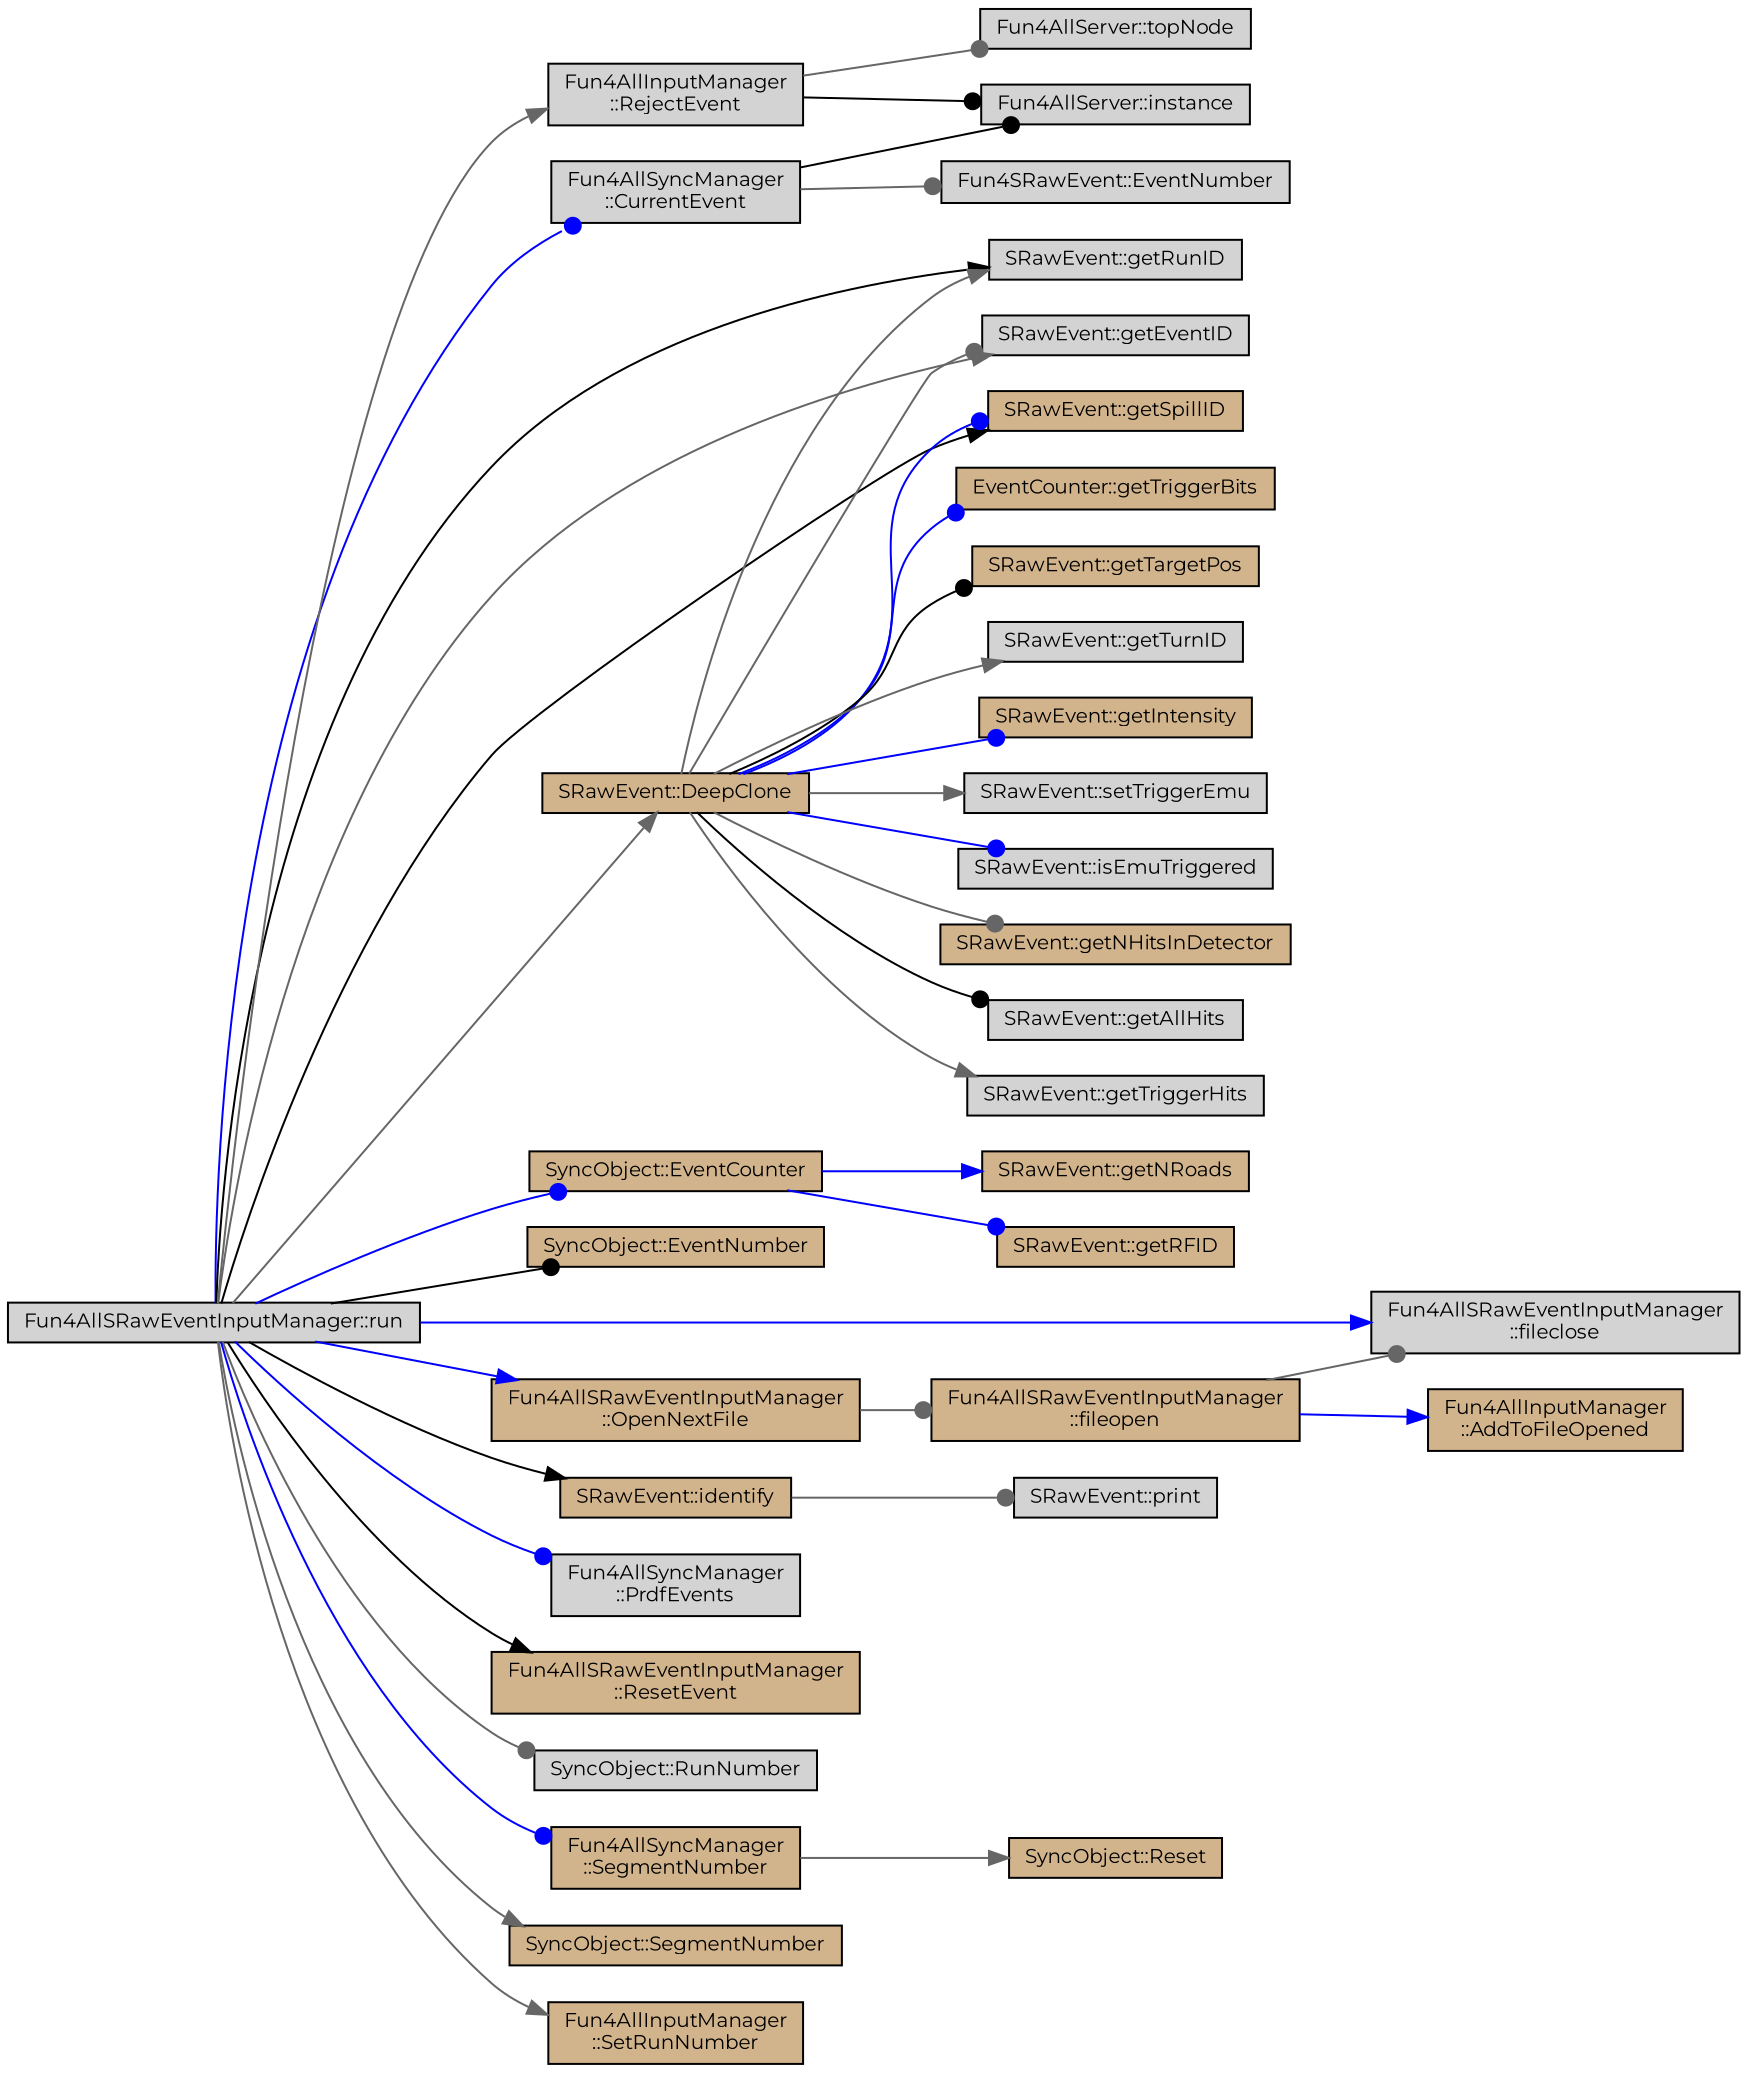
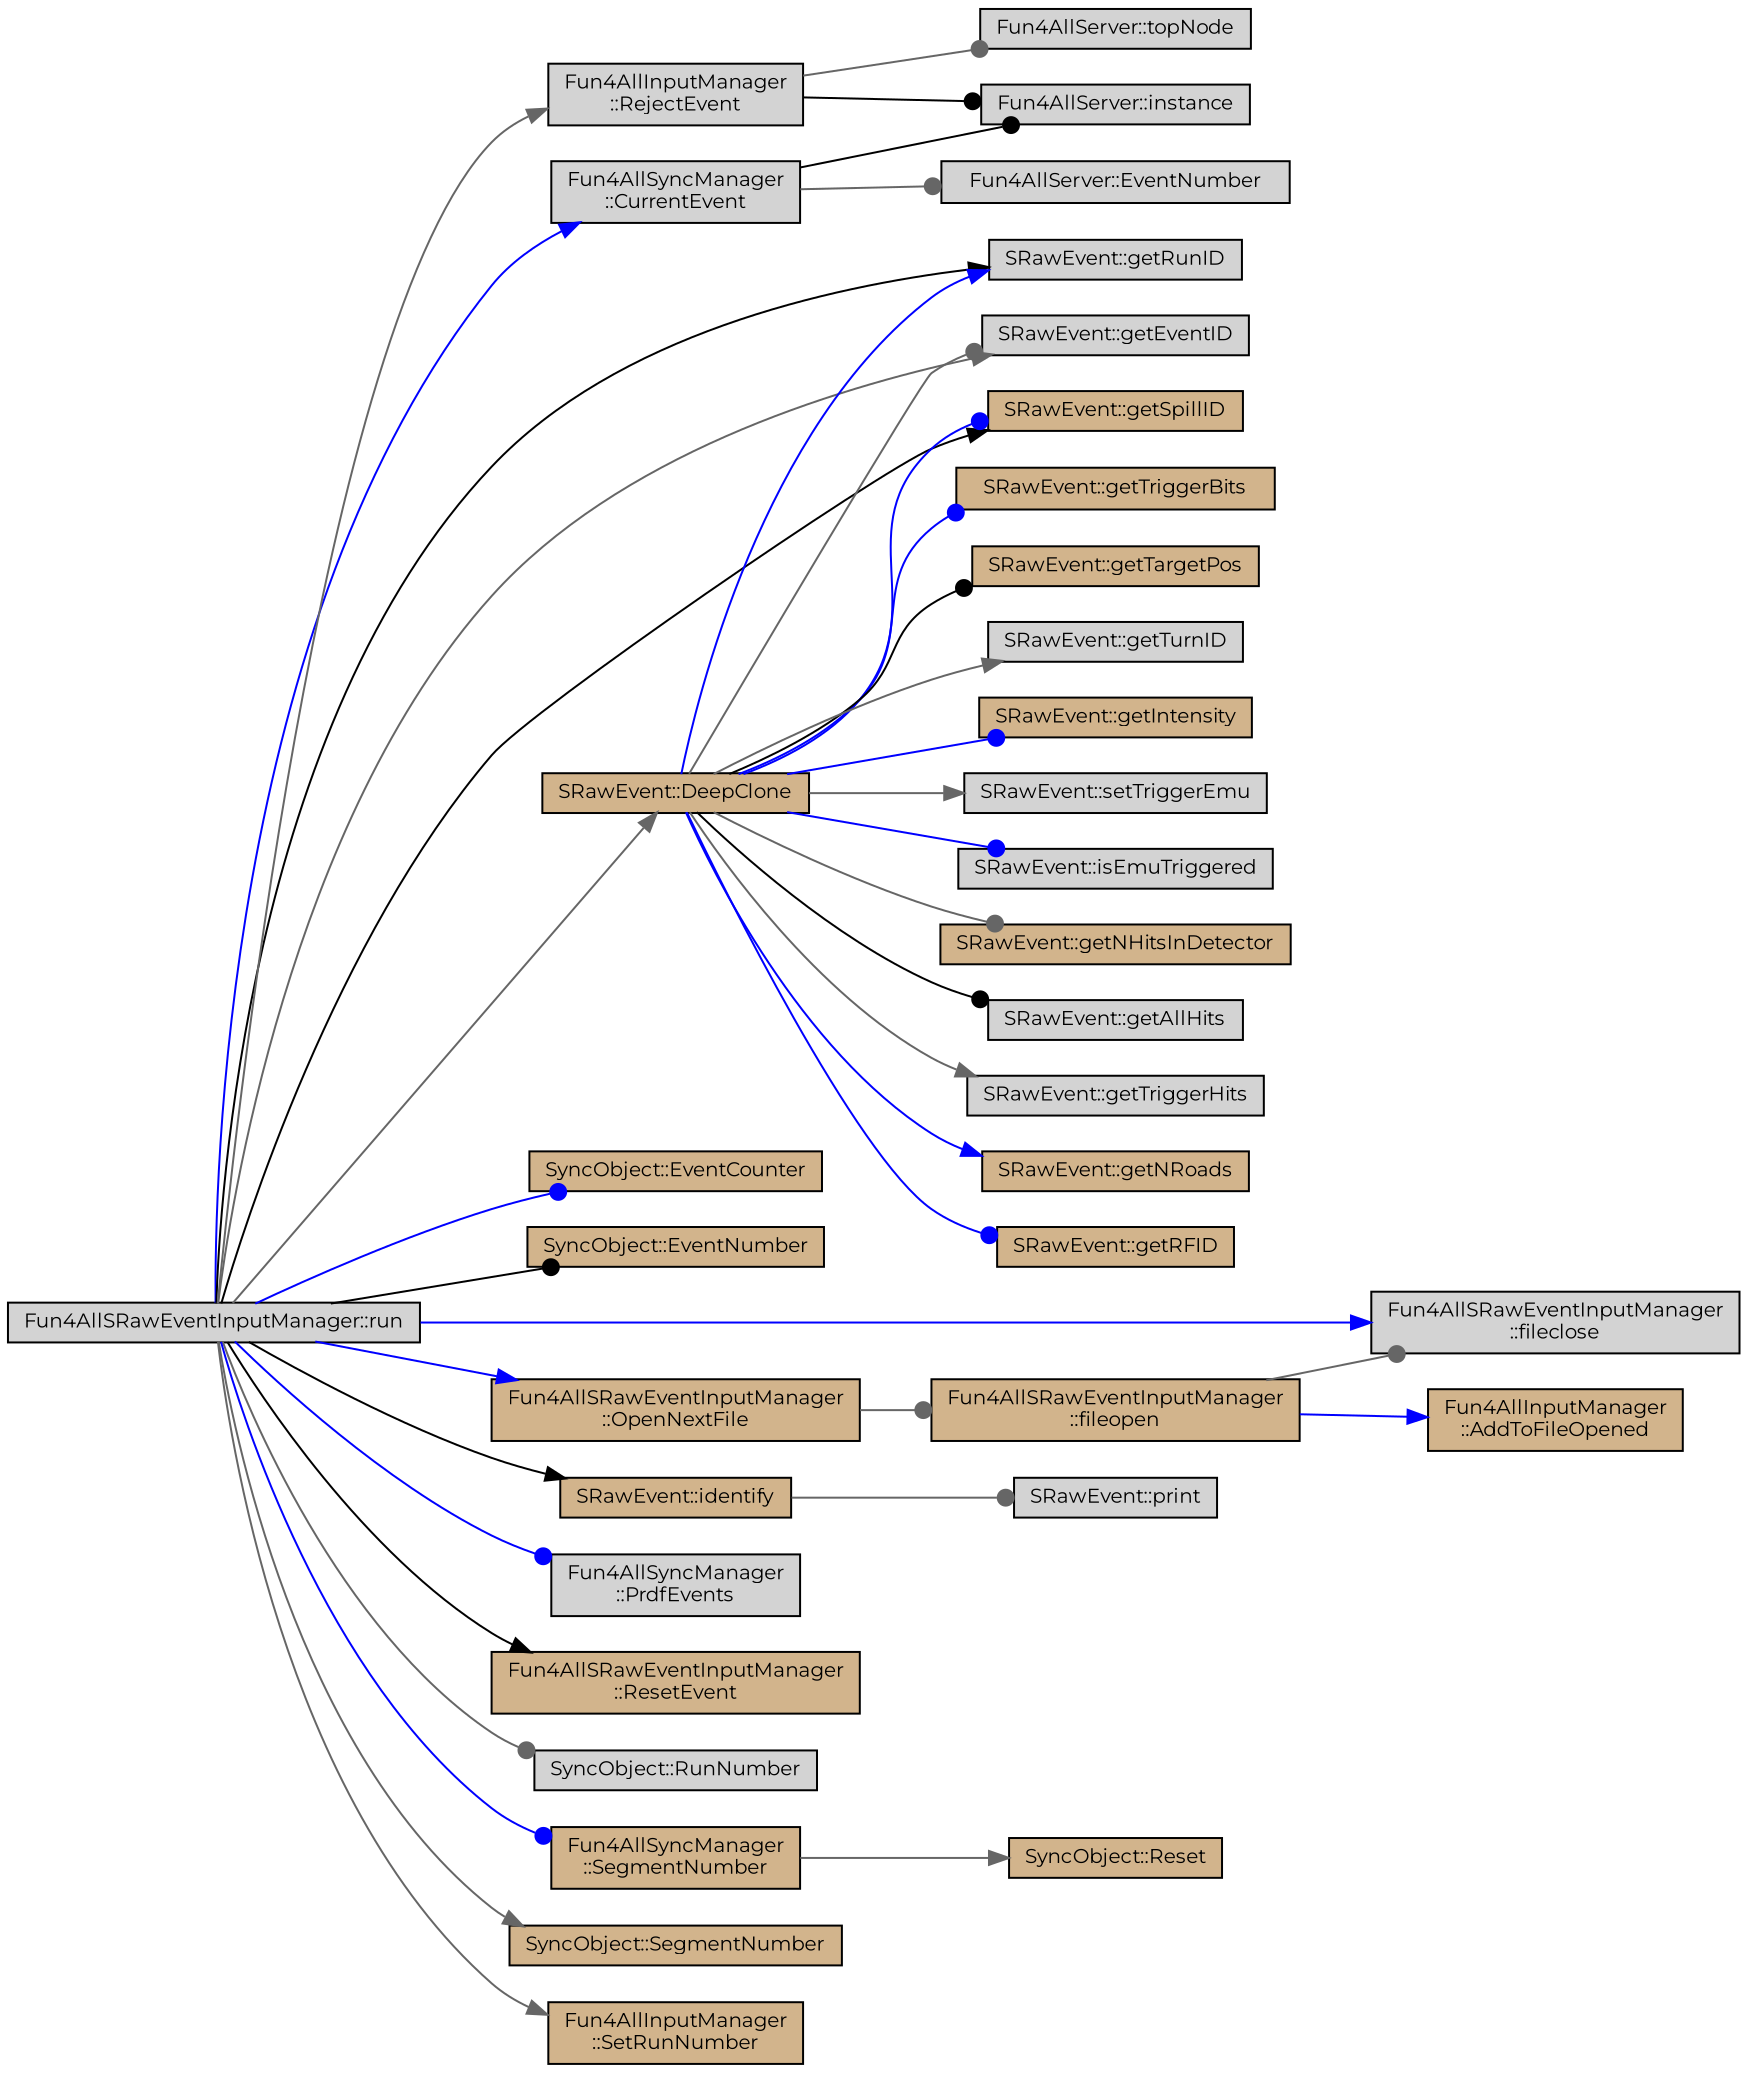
node "Fun4SRawEvent::EventNumber": label "Fun4SRawEvent::EventNumber" -> "Fun4AllServer::EventNumber"
node "EventCounter::getTriggerBits": label "EventCounter::getTriggerBits" -> "SRawEvent::getTriggerBits"
edge "SRawEvent::DeepClone" -> "SRawEvent::getRunID": color gray40 -> blue
edge "Fun4AllSRawEventInputManager::run" -> "Fun4AllSyncManager ::CurrentEvent": arrowhead dot -> normal
edge "SyncObject::EventCounter" -> "SRawEvent::getNRoads": now "SRawEvent::DeepClone" -> "SRawEvent::getNRoads"
edge "SyncObject::EventCounter" -> "SRawEvent::getRFID": now "SRawEvent::DeepClone" -> "SRawEvent::getRFID"
